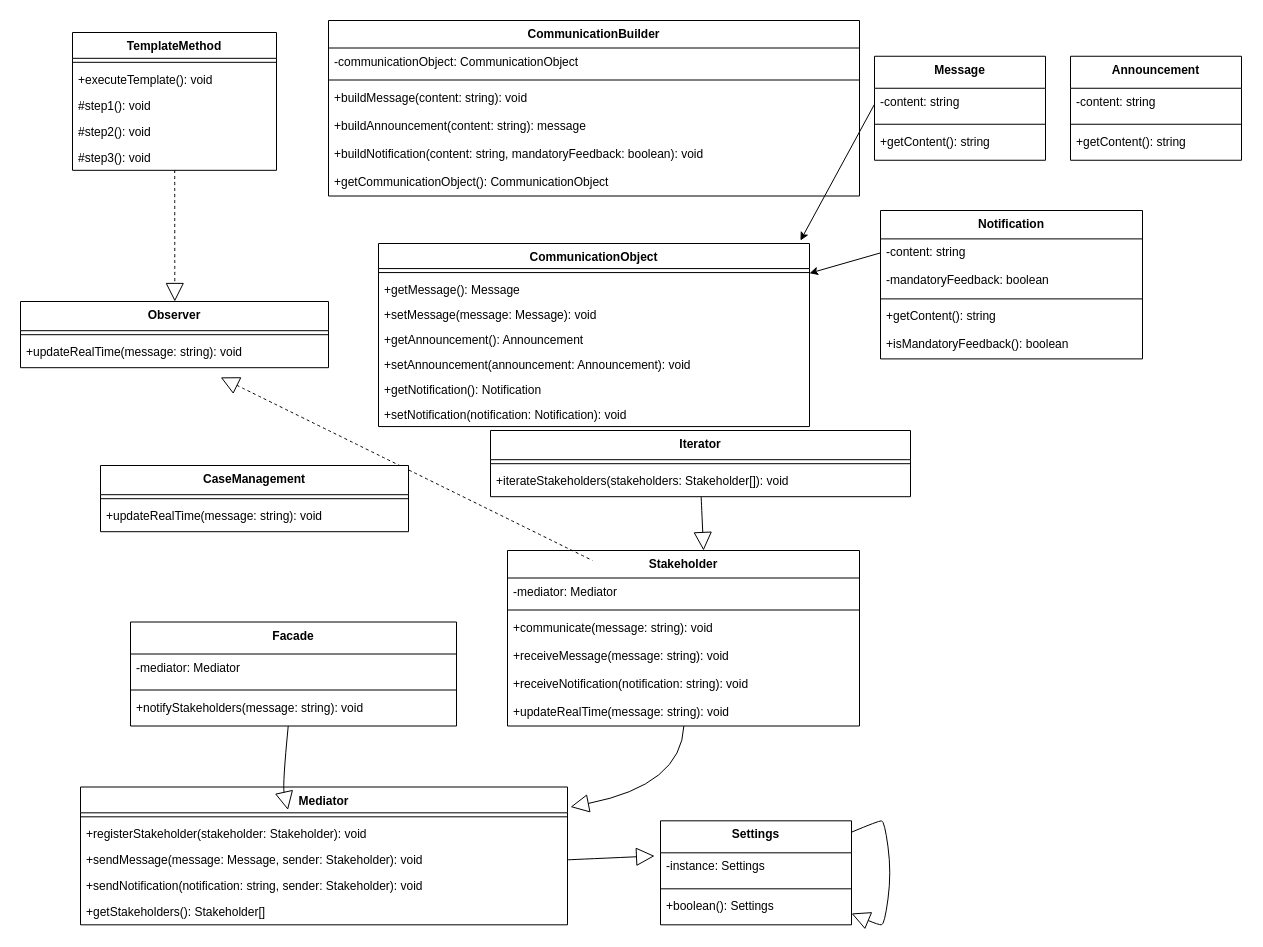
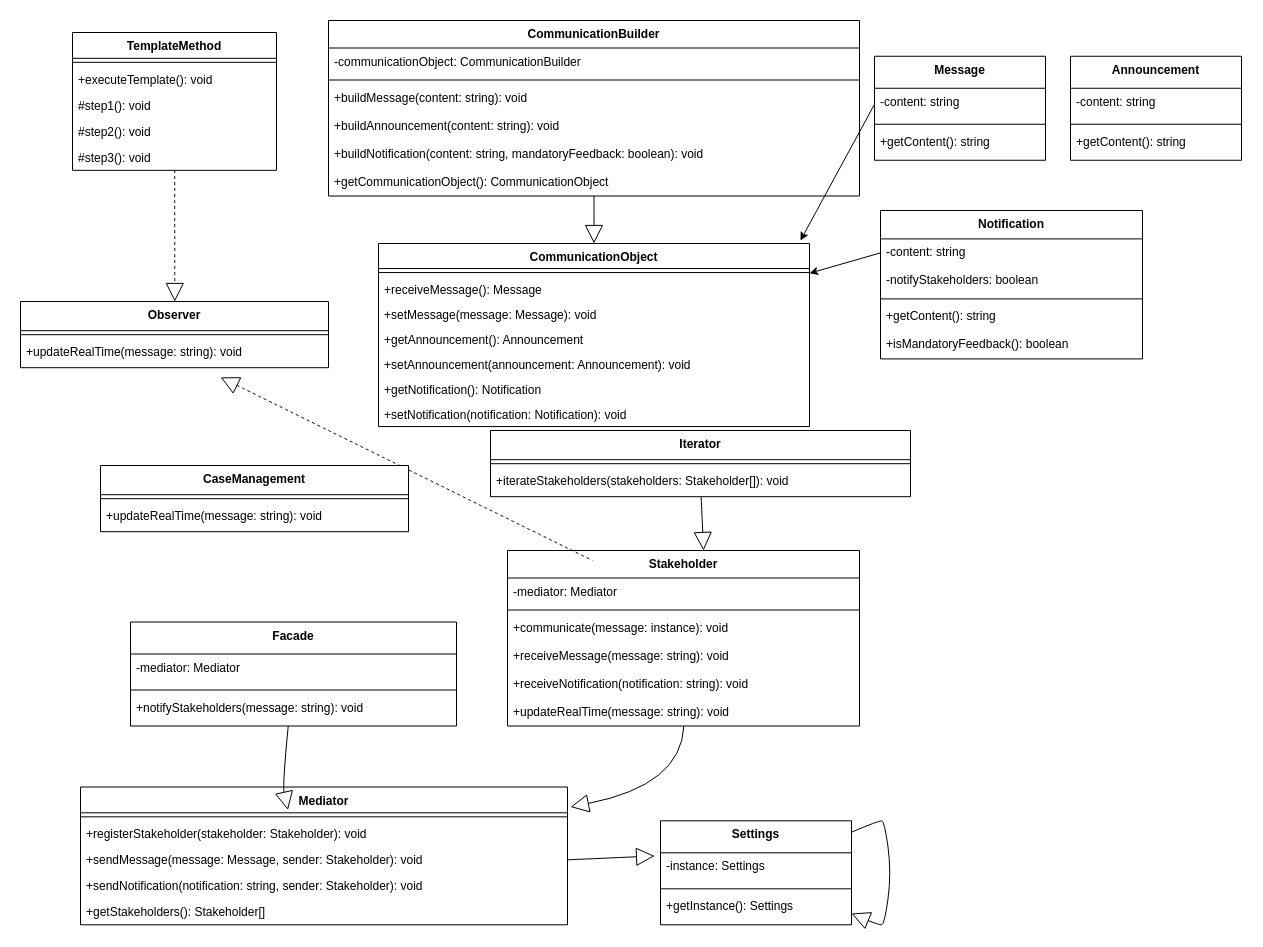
node "-communicationObject: CommunicationObject": label "-communicationObject: CommunicationObject" -> "-communicationObject: CommunicationBuilder"
node "+buildAnnouncement(content: string): message": label "+buildAnnouncement(content: string): message" -> "+buildAnnouncement(content: string): void"
edge "CommunicationBuilder" -> "CommunicationObject": added
node "-mandatoryFeedback: boolean": label "-mandatoryFeedback: boolean" -> "-notifyStakeholders: boolean"
node "+getMessage(): Message": label "+getMessage(): Message" -> "+receiveMessage(): Message"
node "+communicate(message: string): void": label "+communicate(message: string): void" -> "+communicate(message: instance): void"
node "+boolean(): Settings": label "+boolean(): Settings" -> "+getInstance(): Settings"
